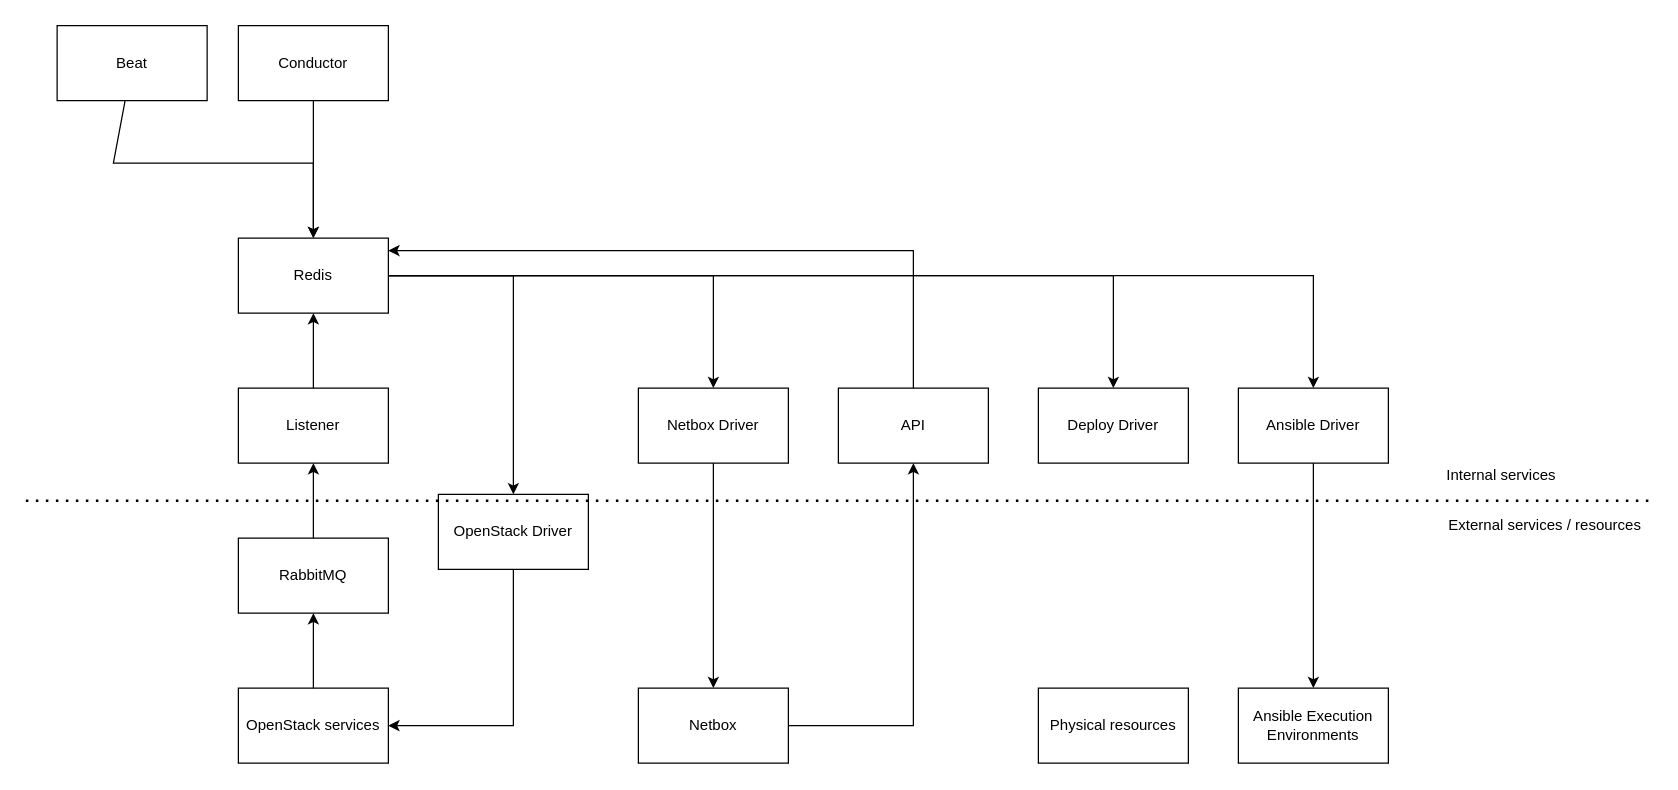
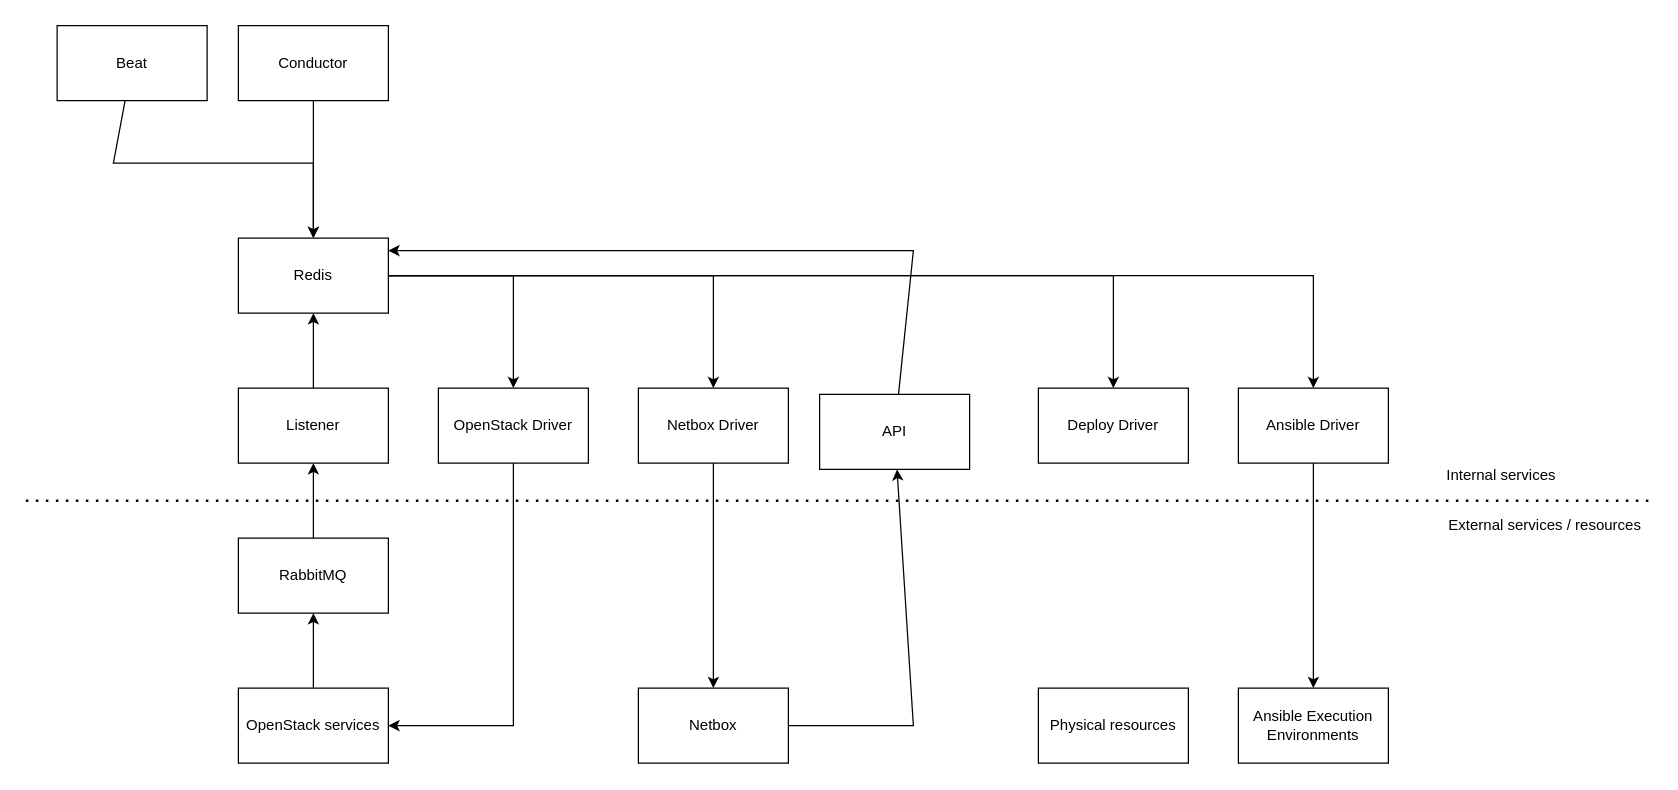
node "API": moved (913, 426) -> (894, 432)
node "OpenStack Driver": moved (513, 532) -> (513, 426)
